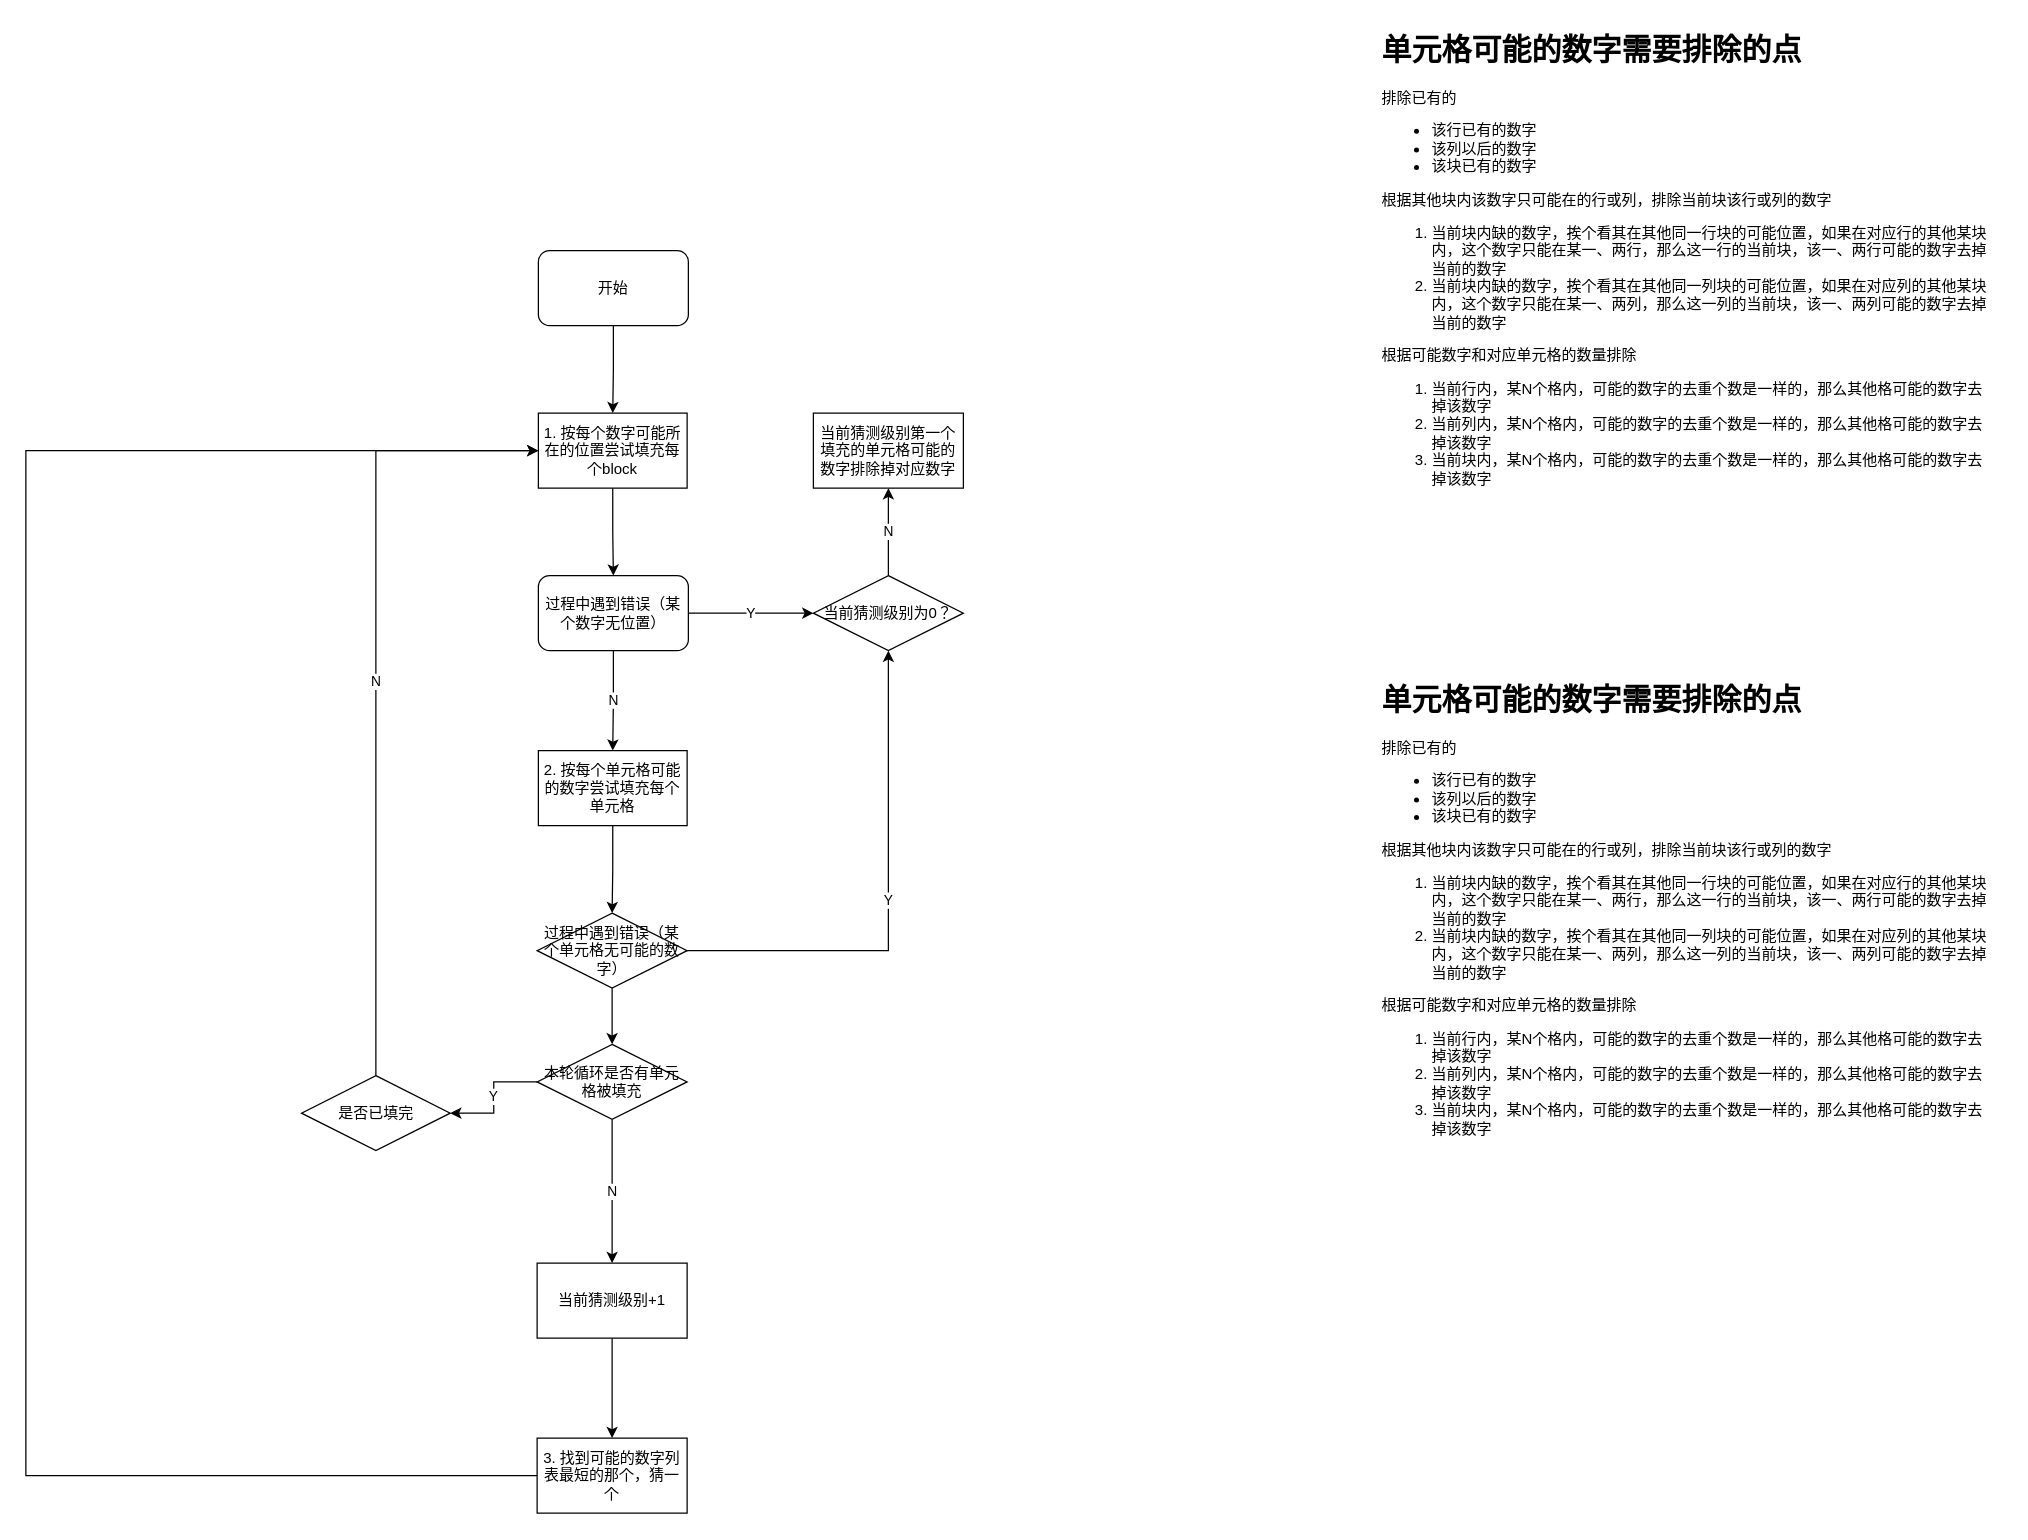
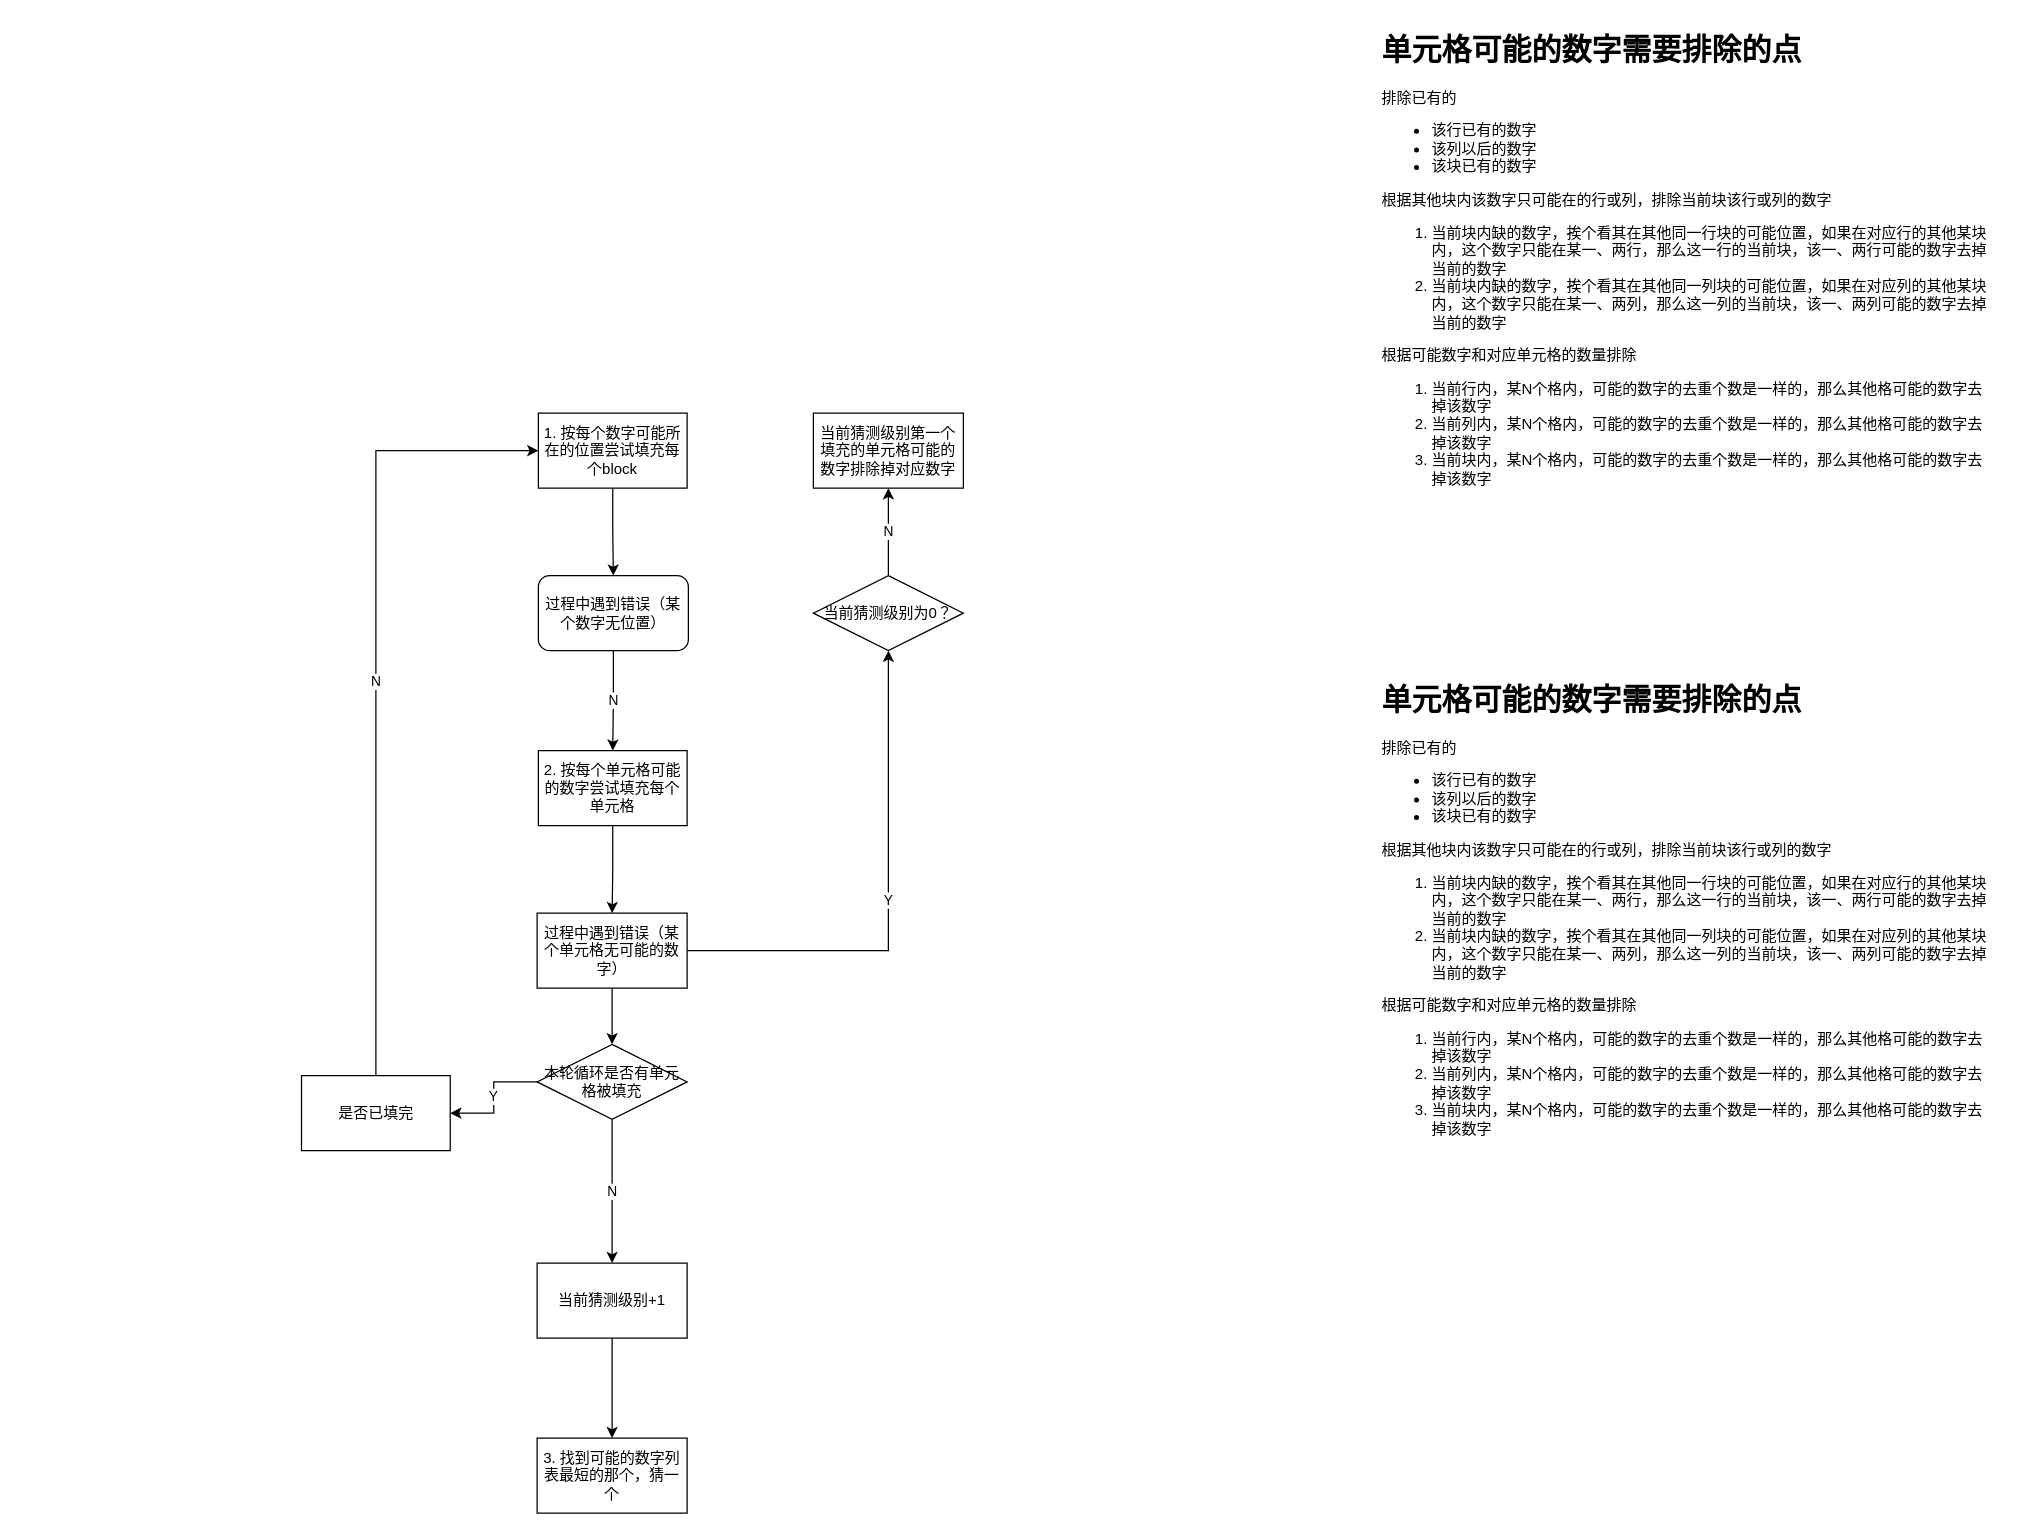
node "开始": removed
edge "开始" -> "1. 按每个数字可能所在的位置尝试填充每个block": removed
edge "过程中遇到错误（某个数字无位置）" -> "当前猜测级别为0？": removed, label "Y"
node "过程中遇到错误（某个单元格无可能的数字）": shape diamond -> rectangle
edge "3. 找到可能的数字列表最短的那个，猜一个" -> "1. 按每个数字可能所在的位置尝试填充每个block": removed
node "是否已填完": shape diamond -> rectangle
